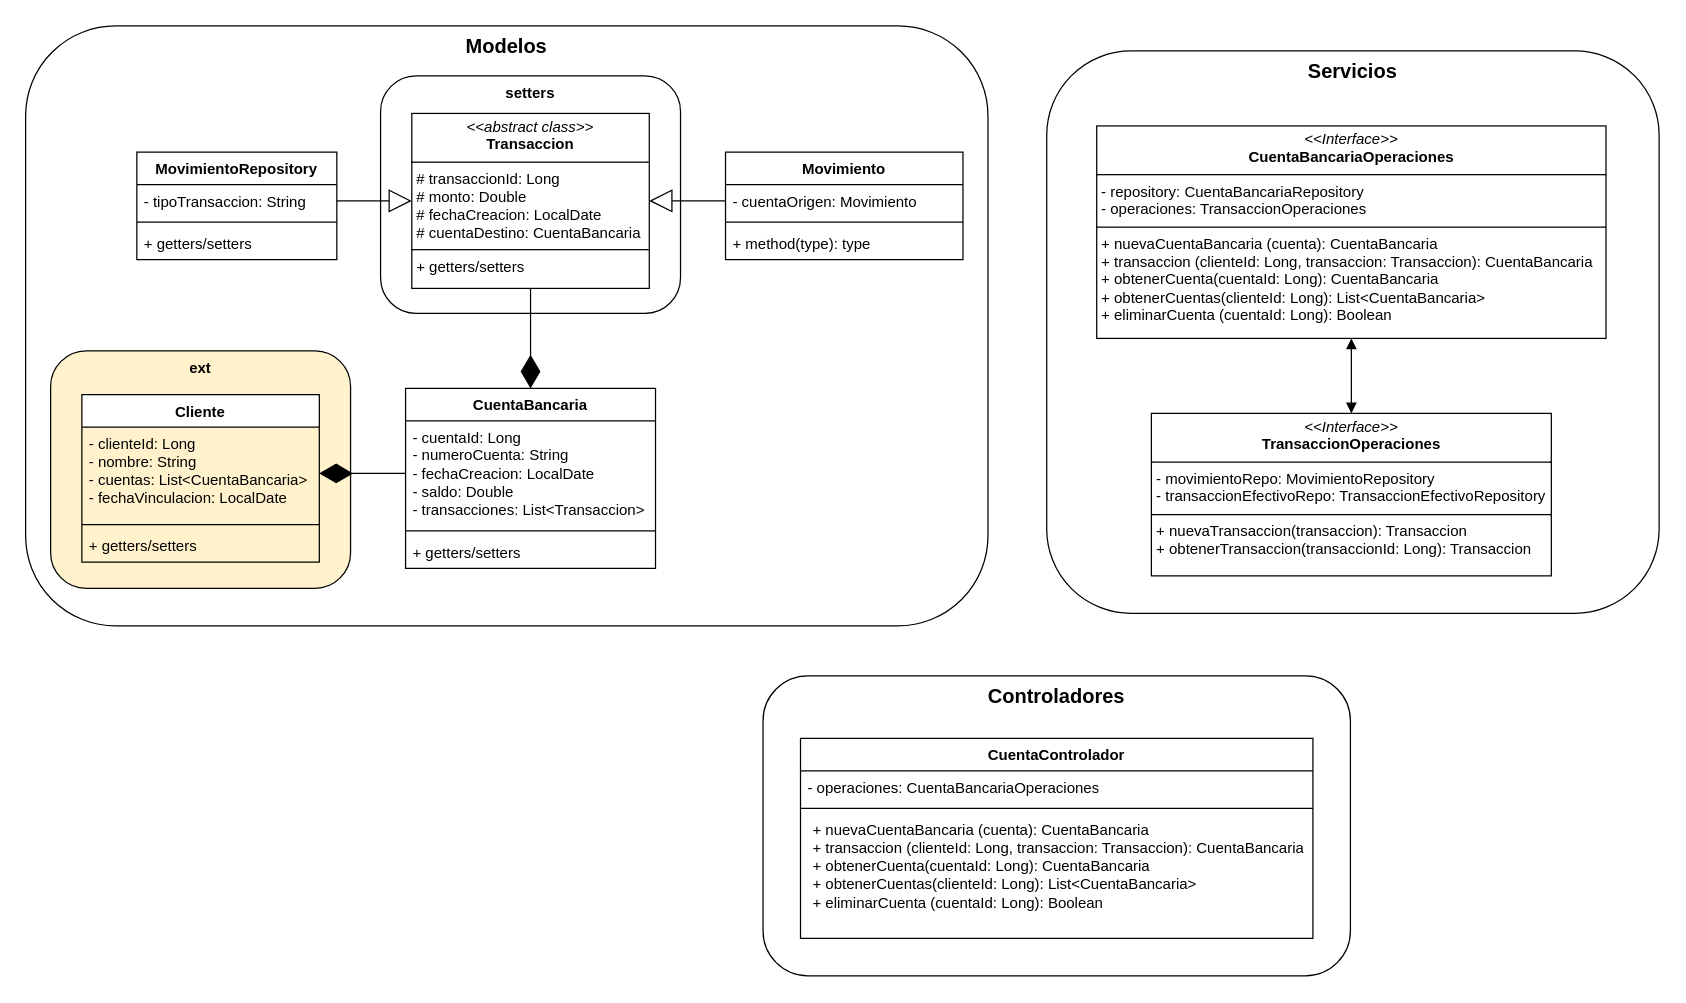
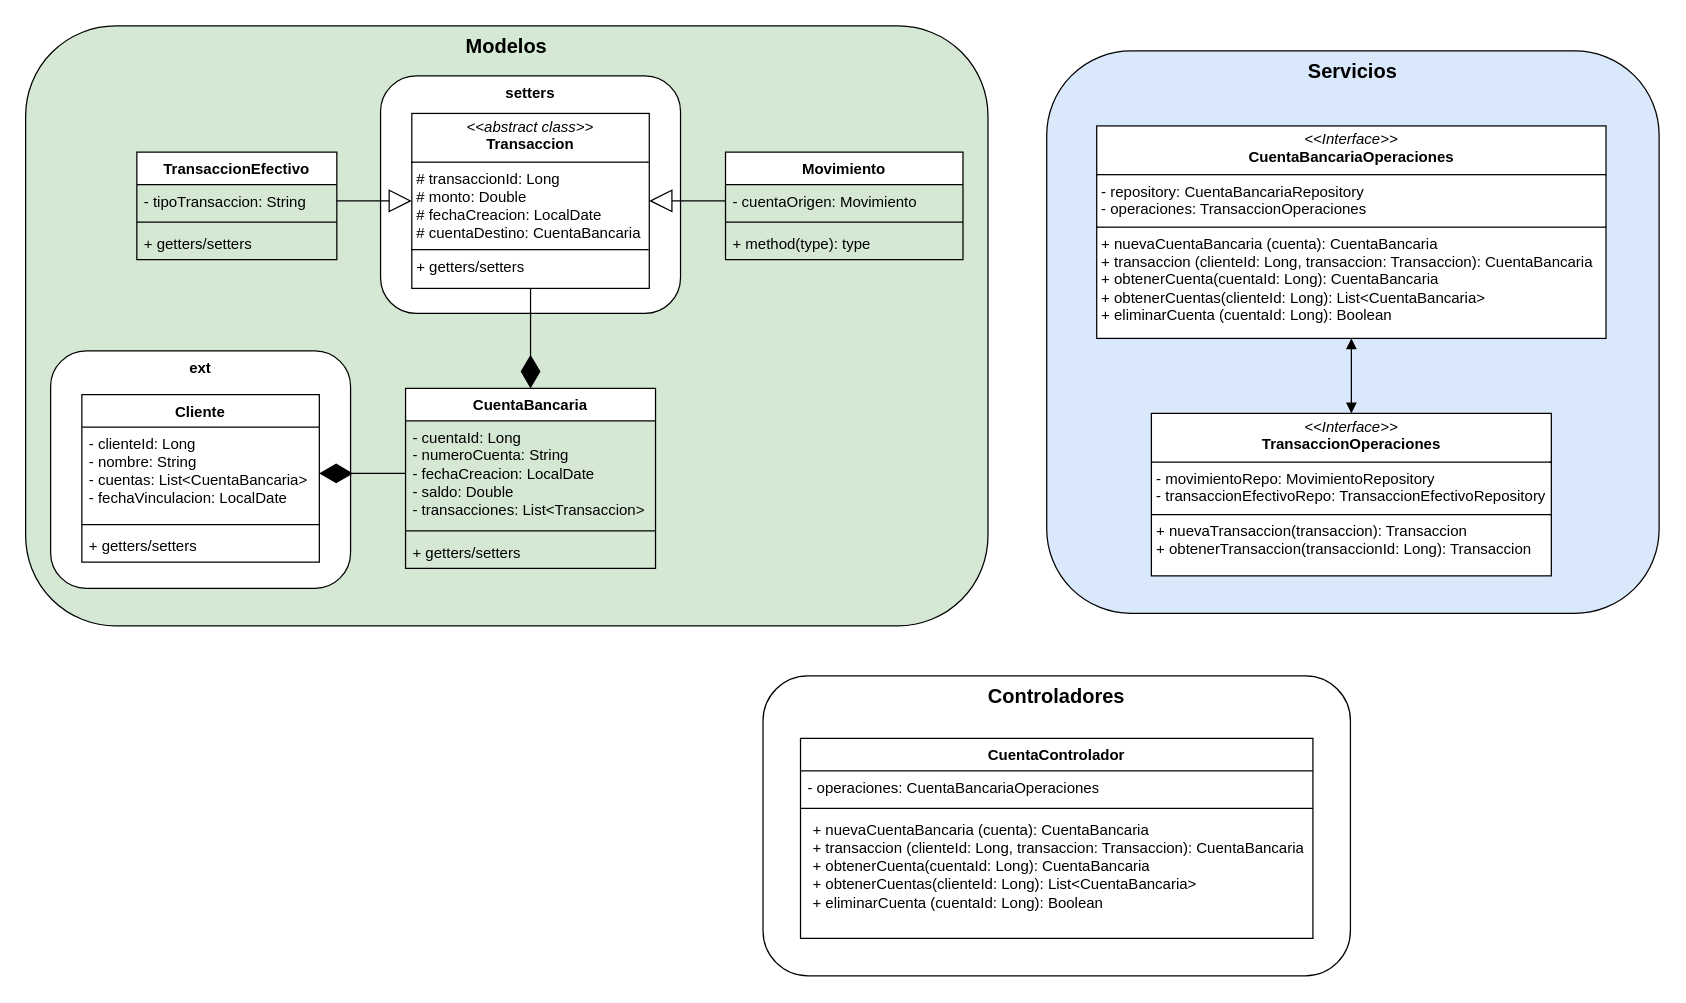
node "Servicios": fillcolor #ffffff -> #dae8fc
node "MovimientoRepository": label "MovimientoRepository" -> "TransaccionEfectivo"
node "Modelos": fillcolor #ffffff -> #d5e8d4
node "ext": fillcolor #fff2cc -> #ffffff
